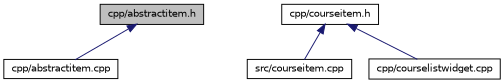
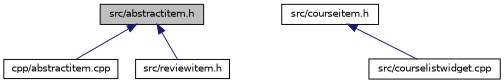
node "cpp/abstractitem.h": label "cpp/abstractitem.h" -> "src/abstractitem.h"
node "cpp/courseitem.h": label "cpp/courseitem.h" -> "src/courseitem.h"
node "src/reviewitem.h": added
node "src/courseitem.cpp": removed
node "cpp/courselistwidget.cpp": label "cpp/courselistwidget.cpp" -> "src/courselistwidget.cpp"
